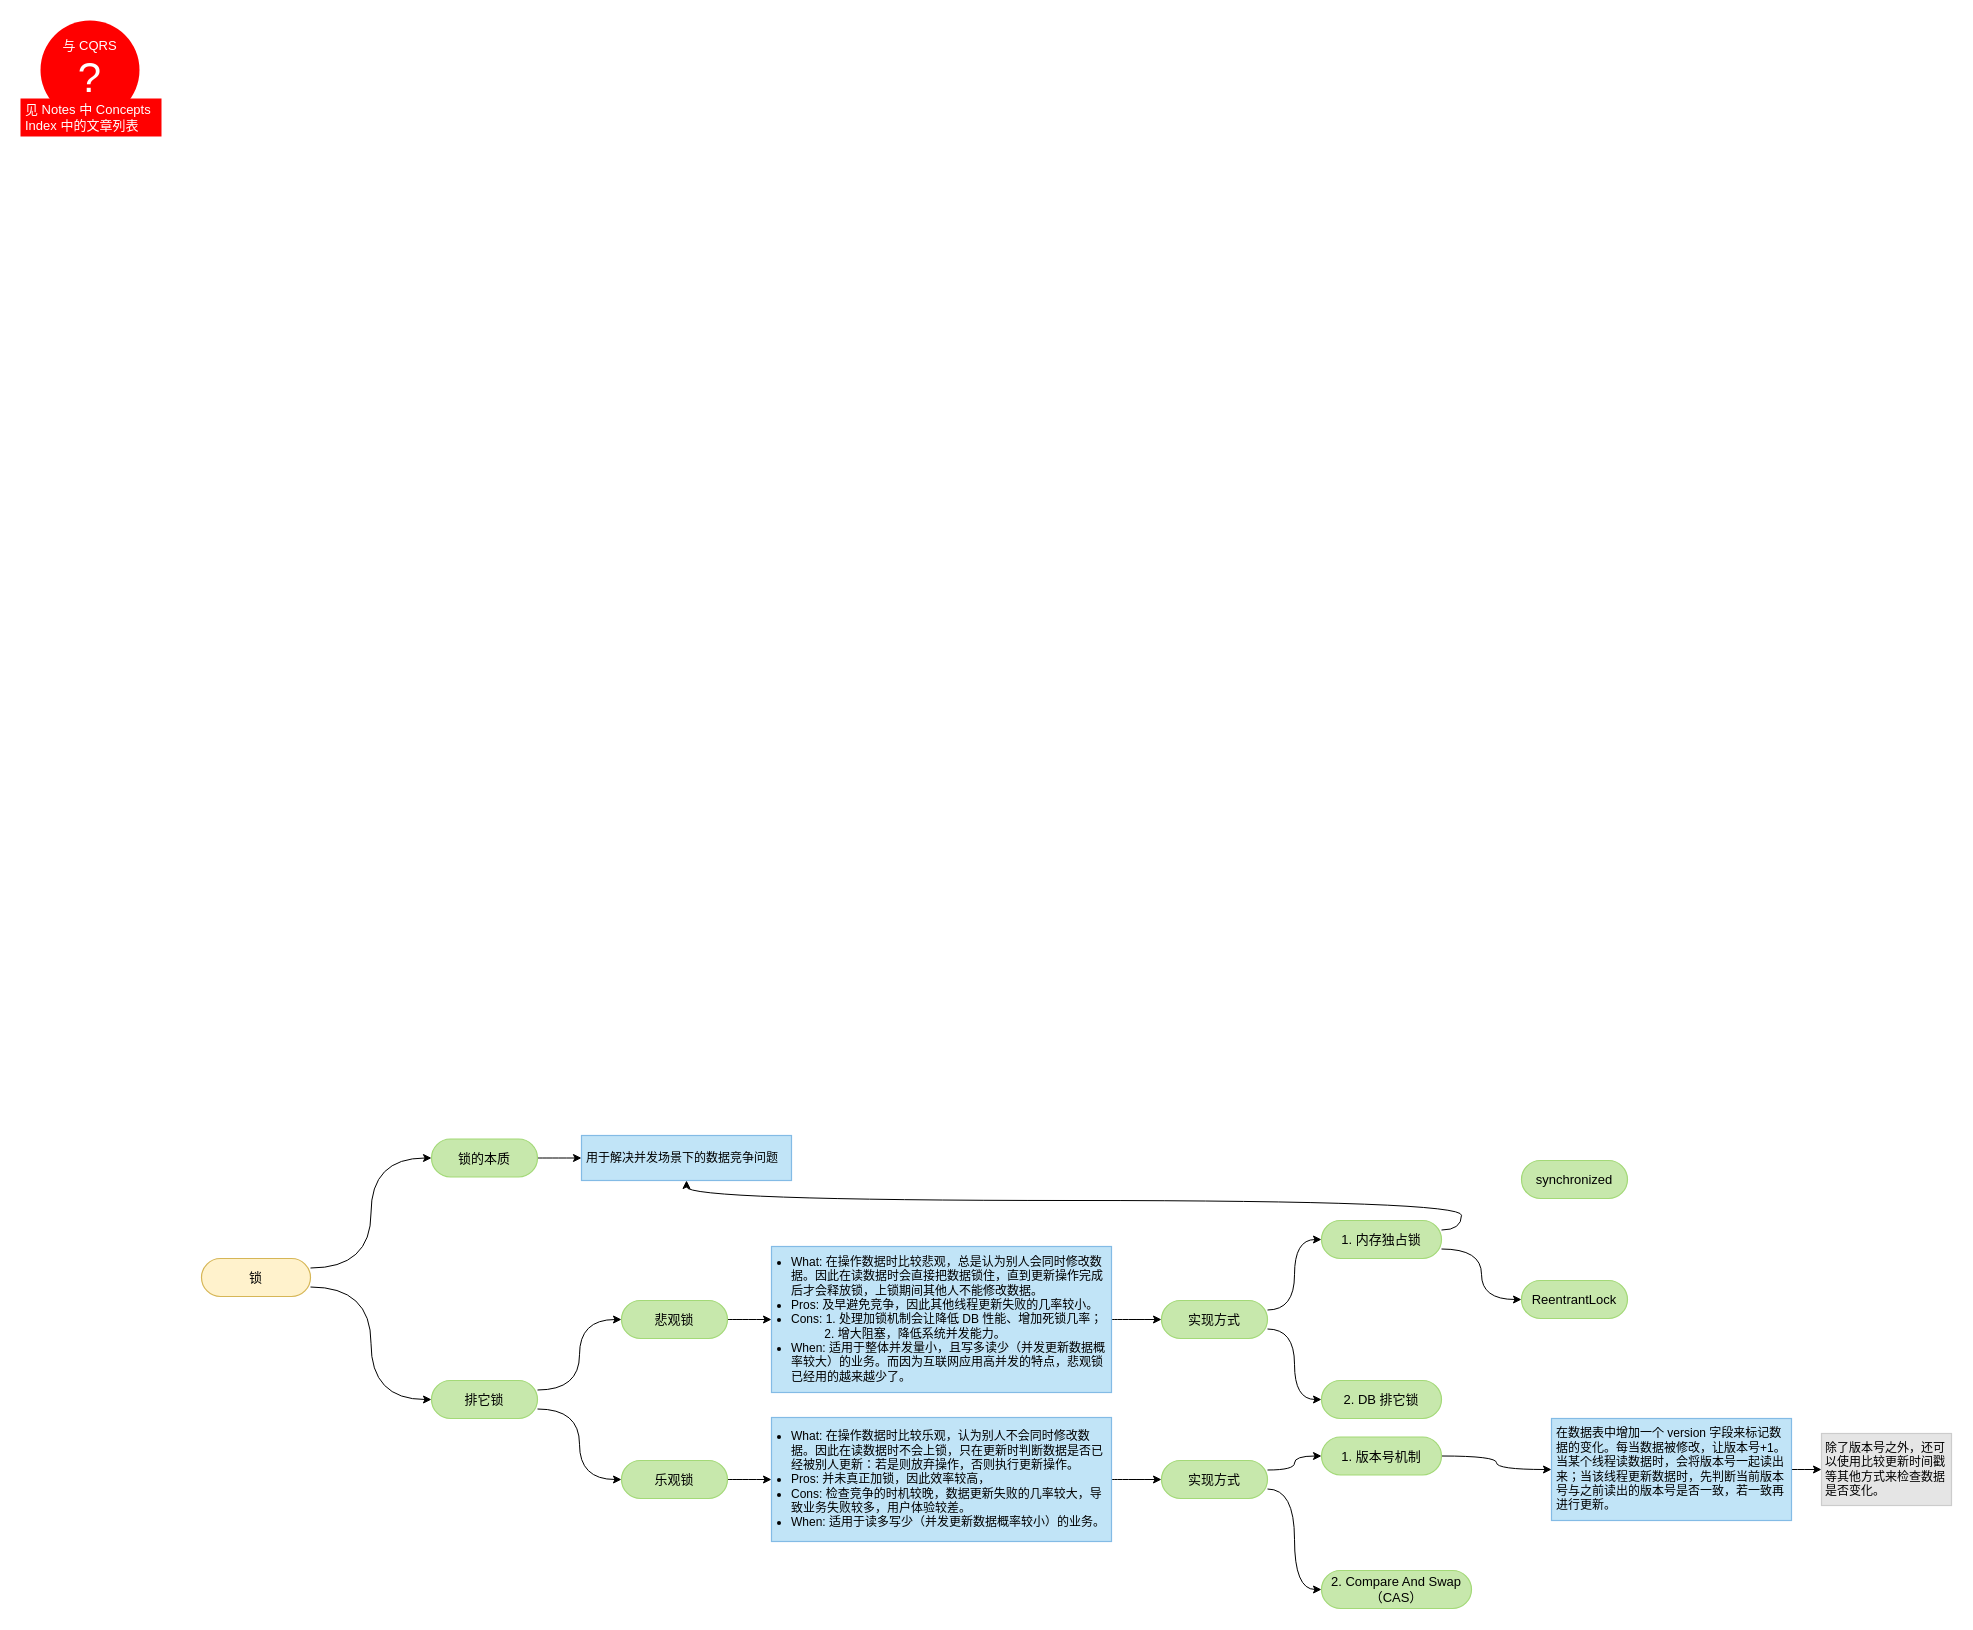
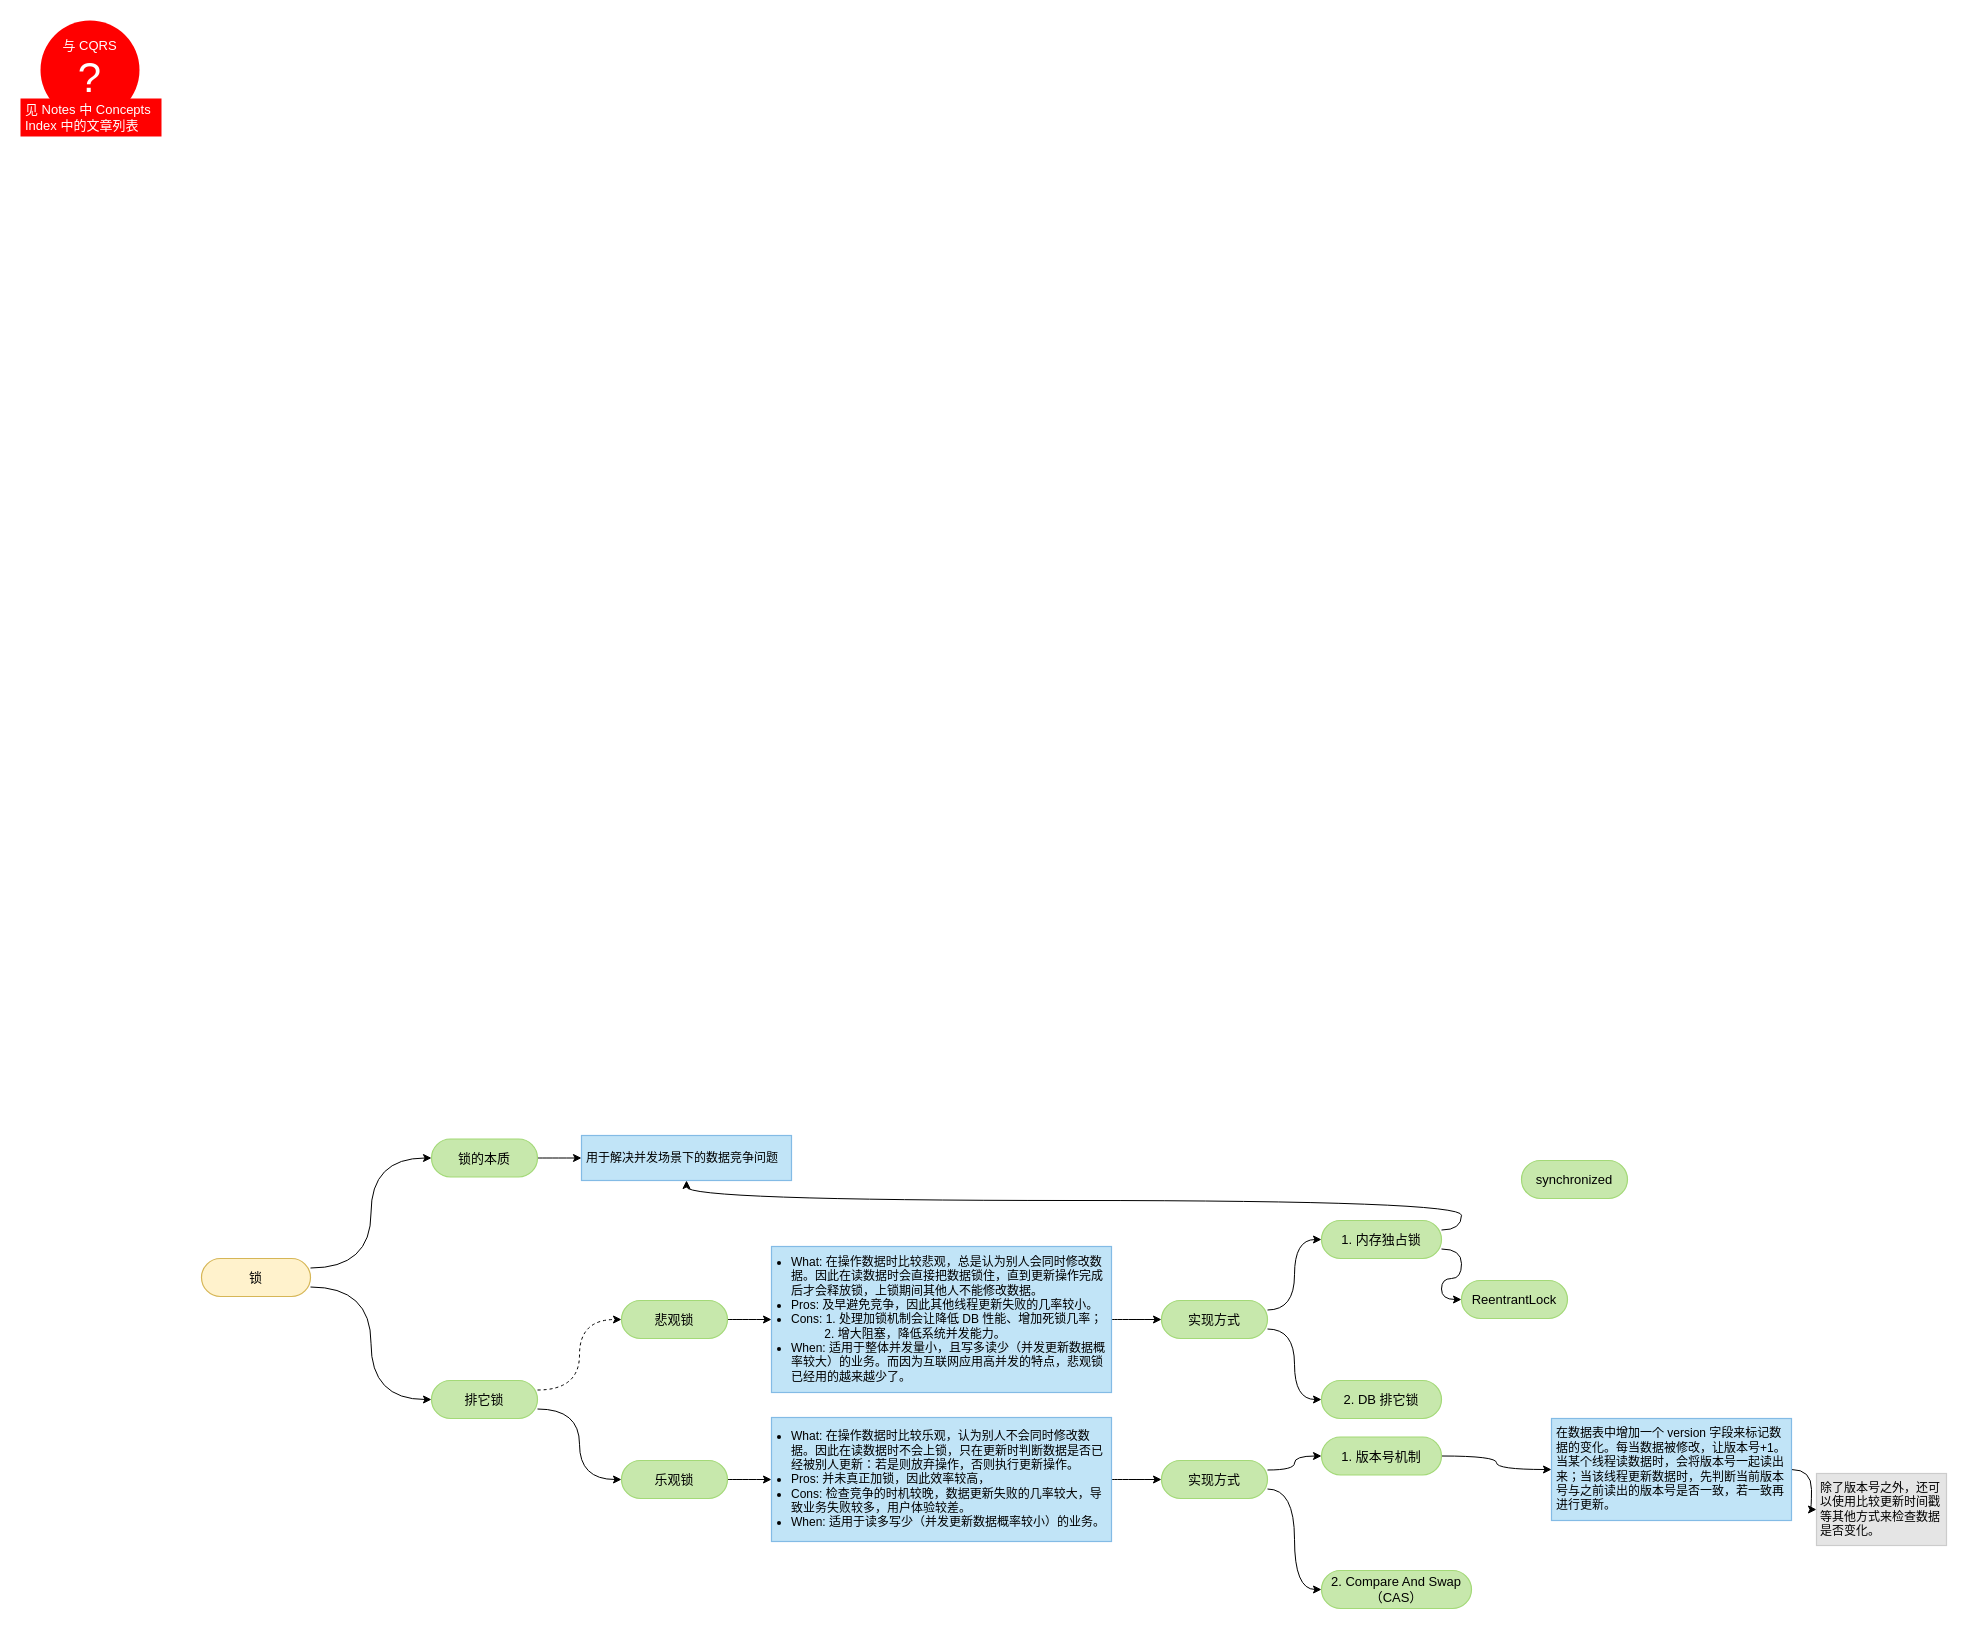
node "ReentrantLock": moved (1575, 1300) -> (1515, 1300)
edge "排它锁" -> "悲观锁": style solid -> dashed
node "除了版本号之外，还可以使用比较更新时间戳等其他方式来检查数据是否变化。": moved (1887, 1470) -> (1882, 1510)
